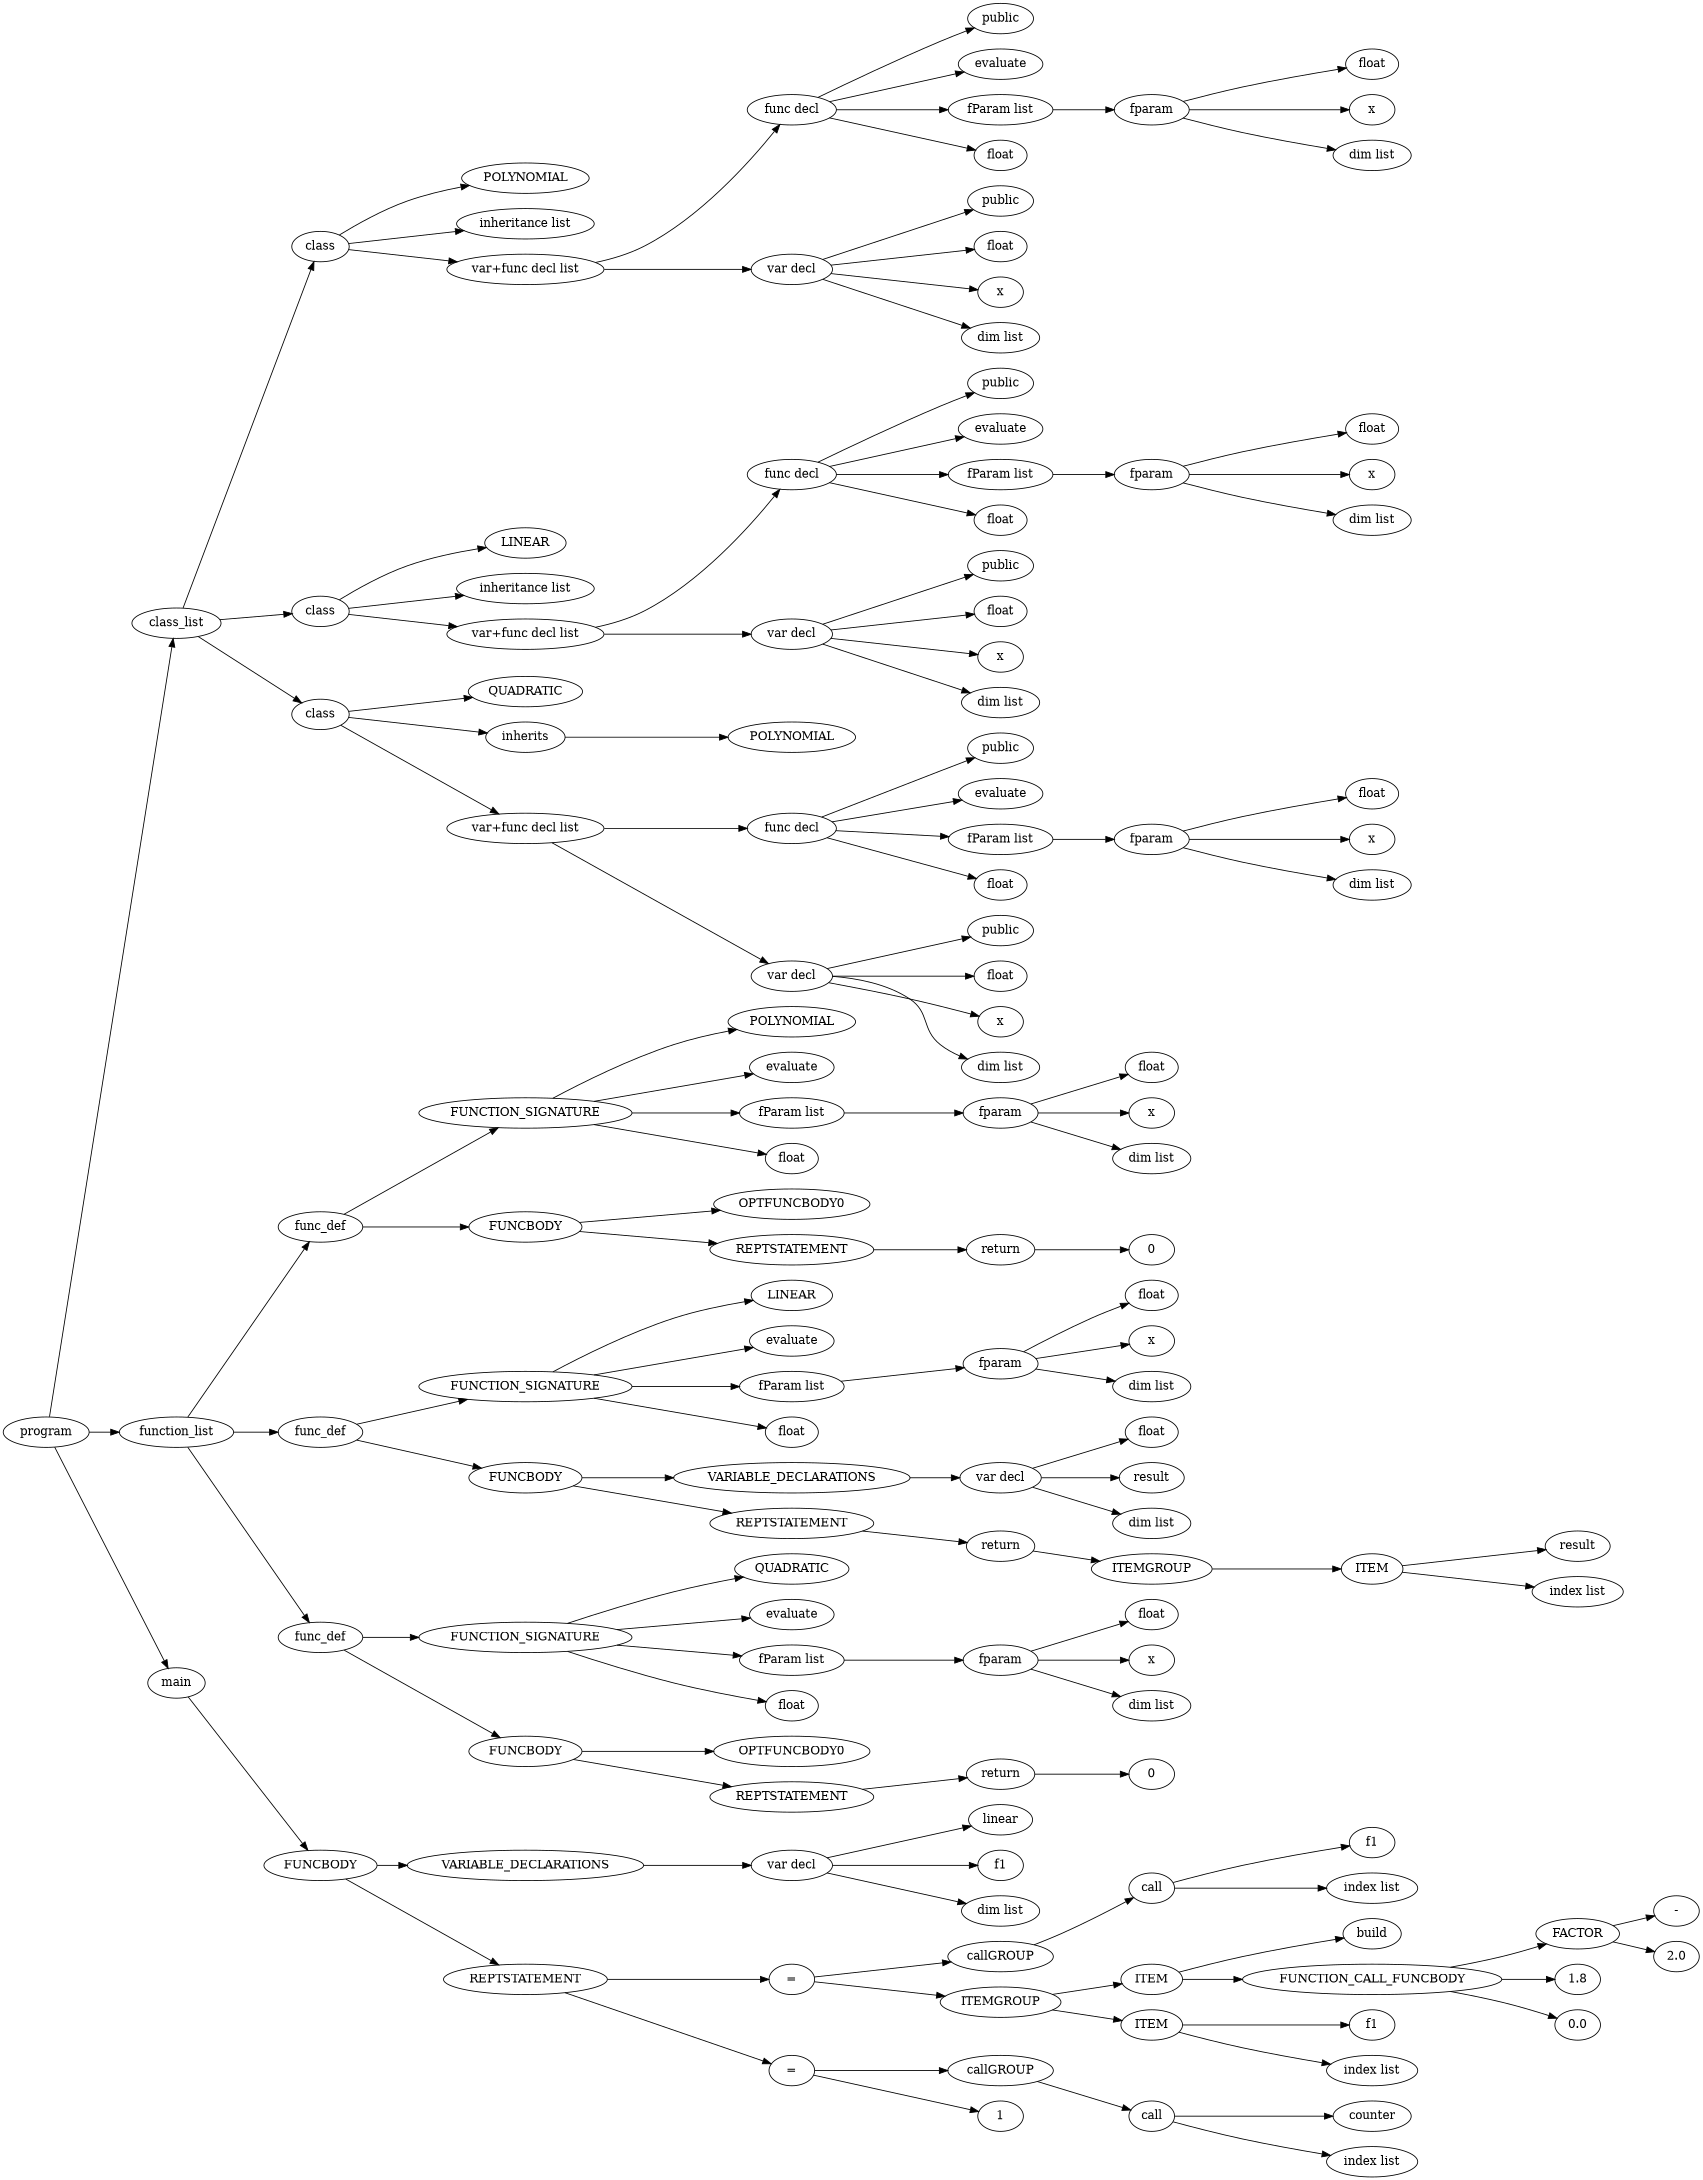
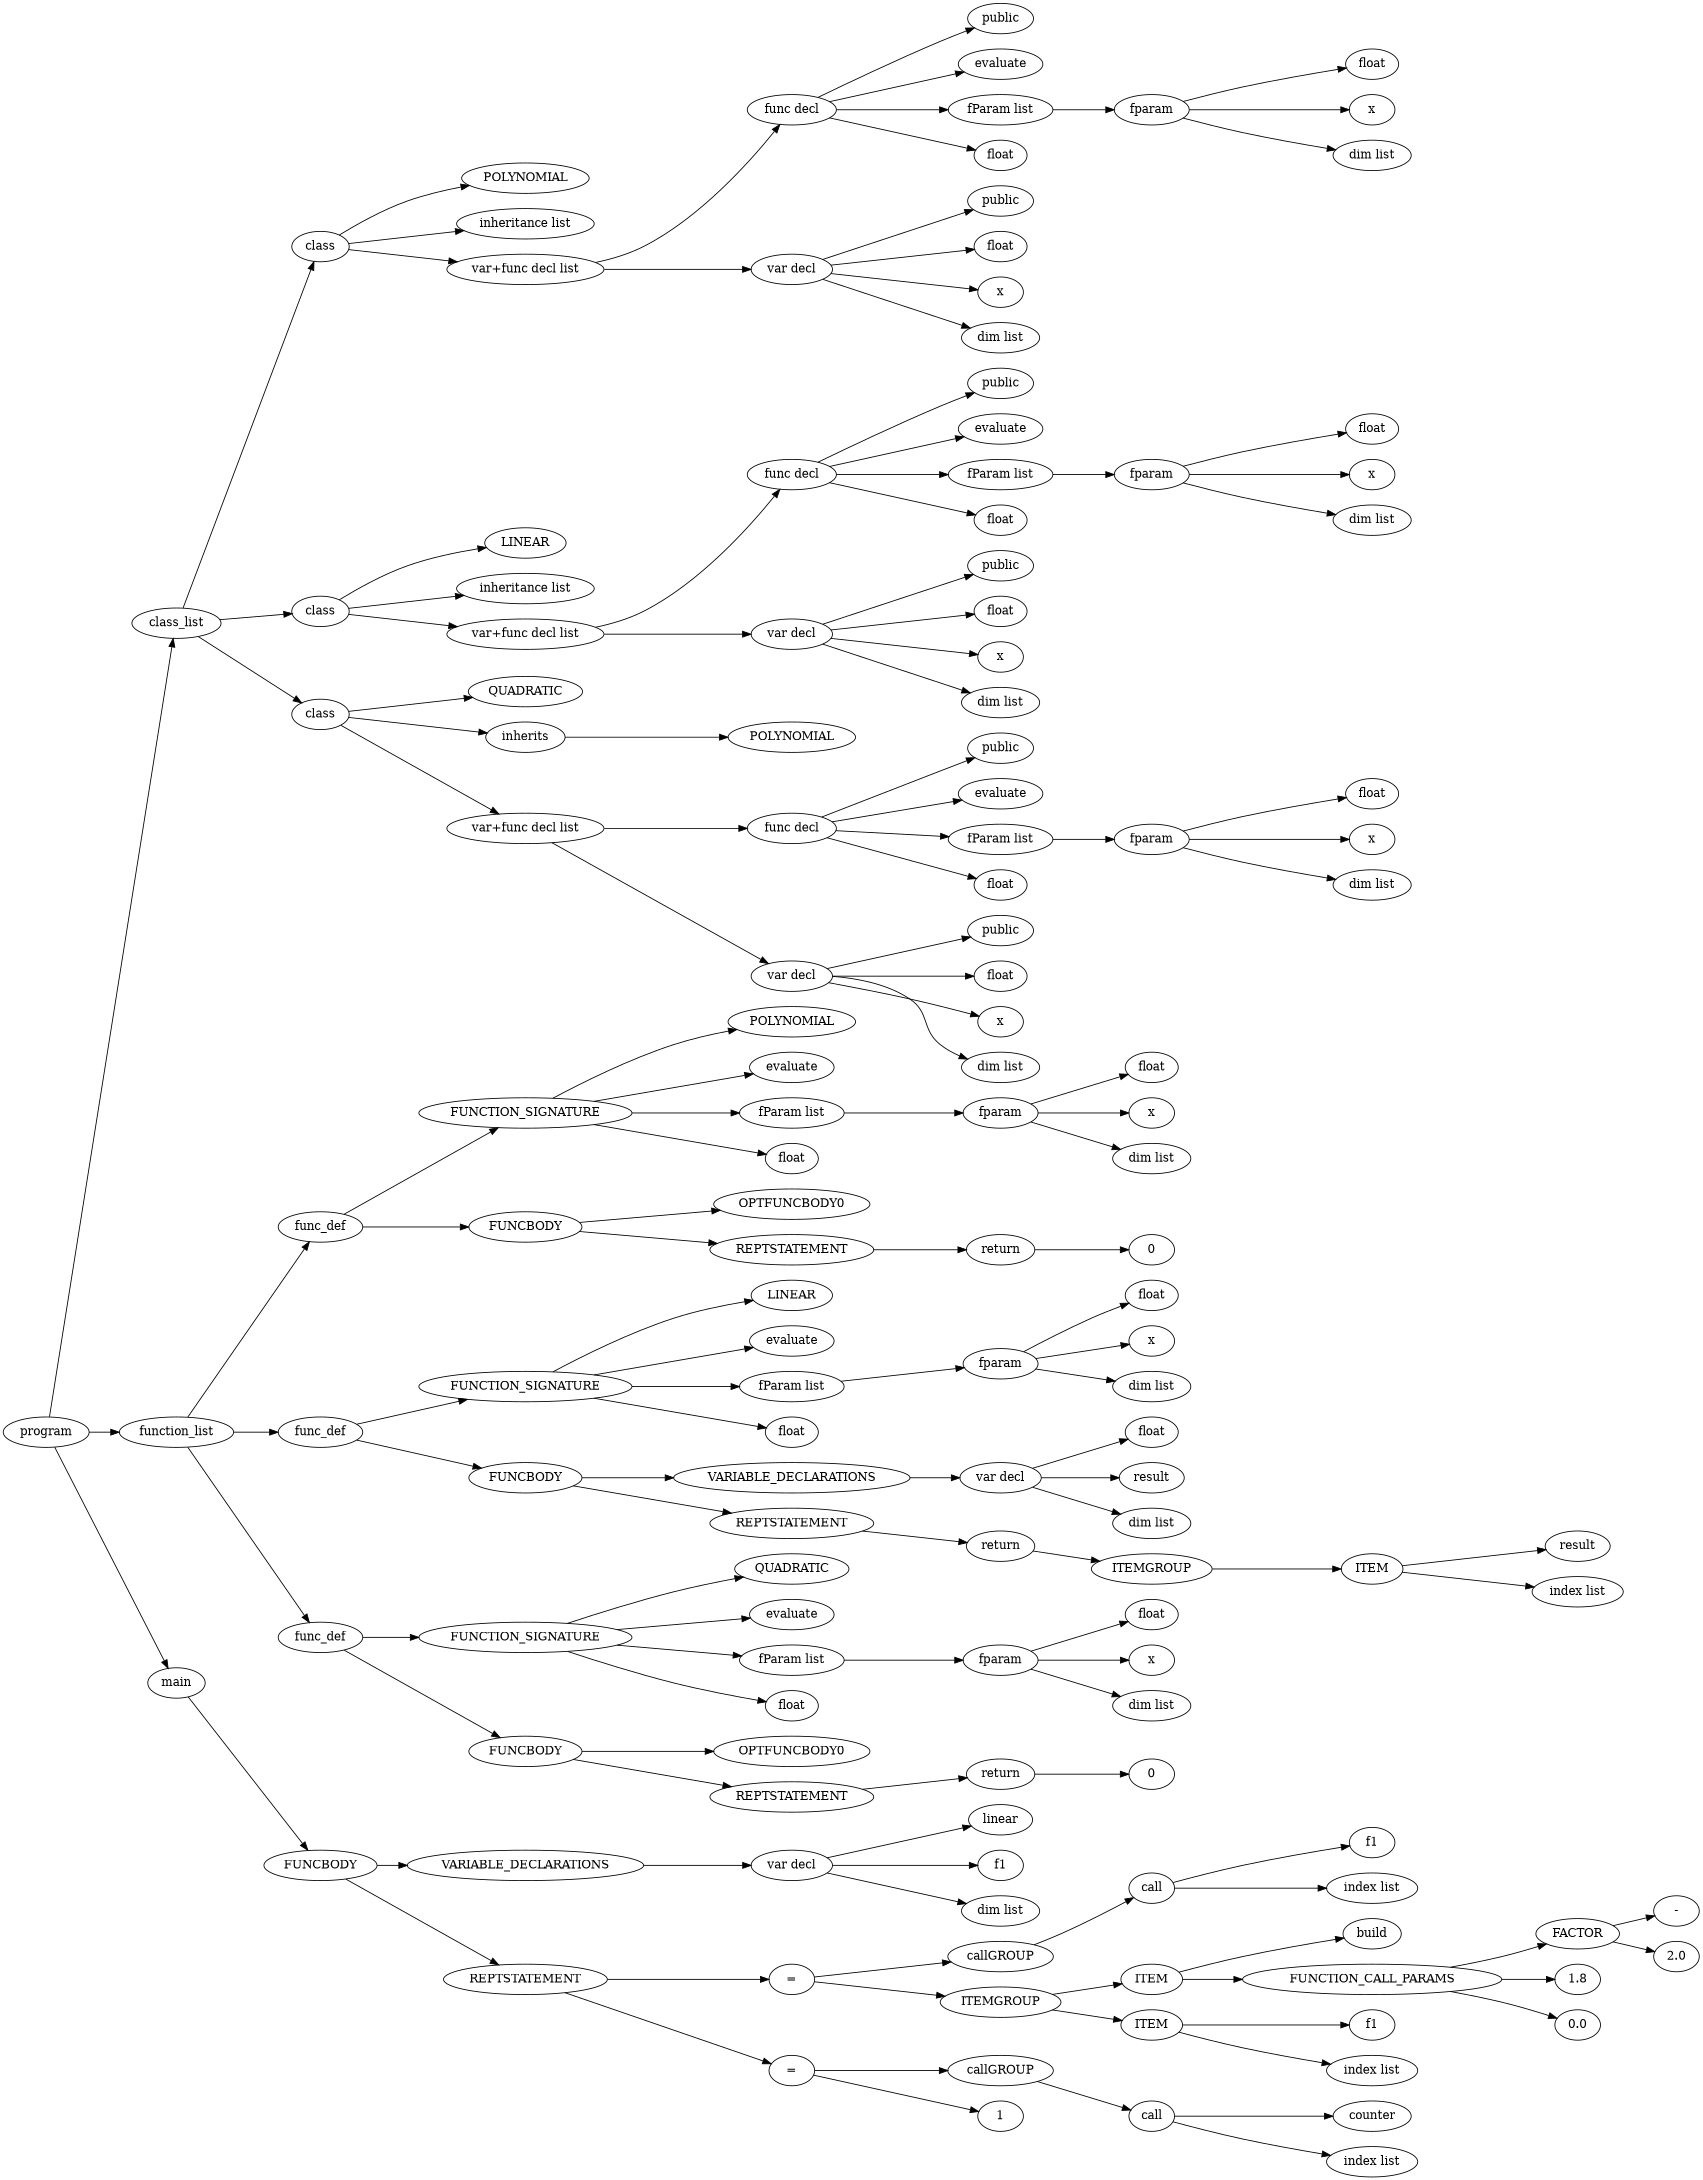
node "FUNCTION_CALL_FUNCBODY": label "FUNCTION_CALL_FUNCBODY" -> "FUNCTION_CALL_PARAMS"
